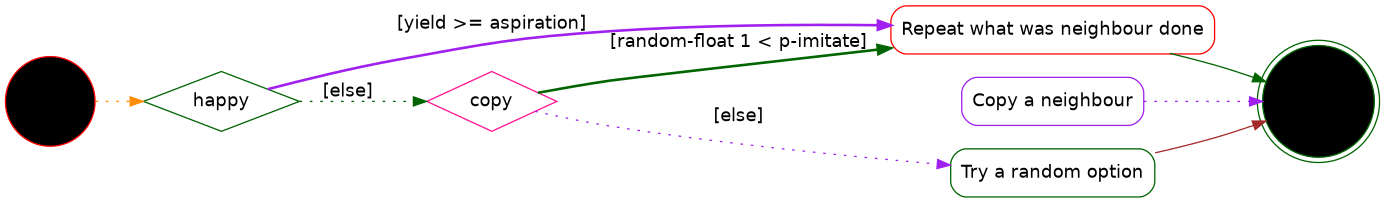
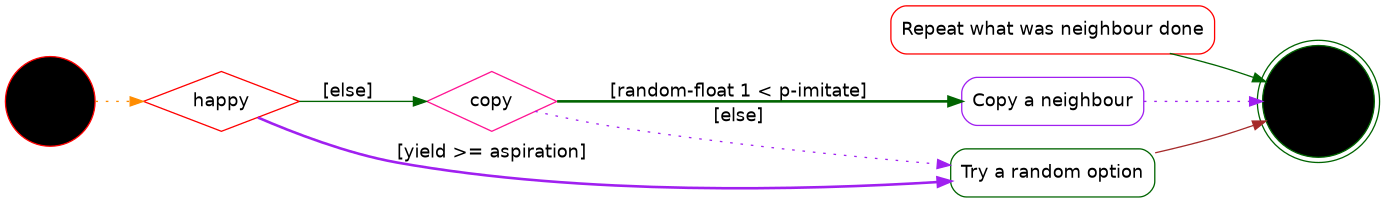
edge "happy" -> "Repeat what was neighbour done": now "happy" -> "Try a random option"
edge "copy" -> "Repeat what was neighbour done": now "copy" -> "Copy a neighbour"
node "happy": color darkgreen -> red
edge "happy" -> "copy": style dotted -> solid
